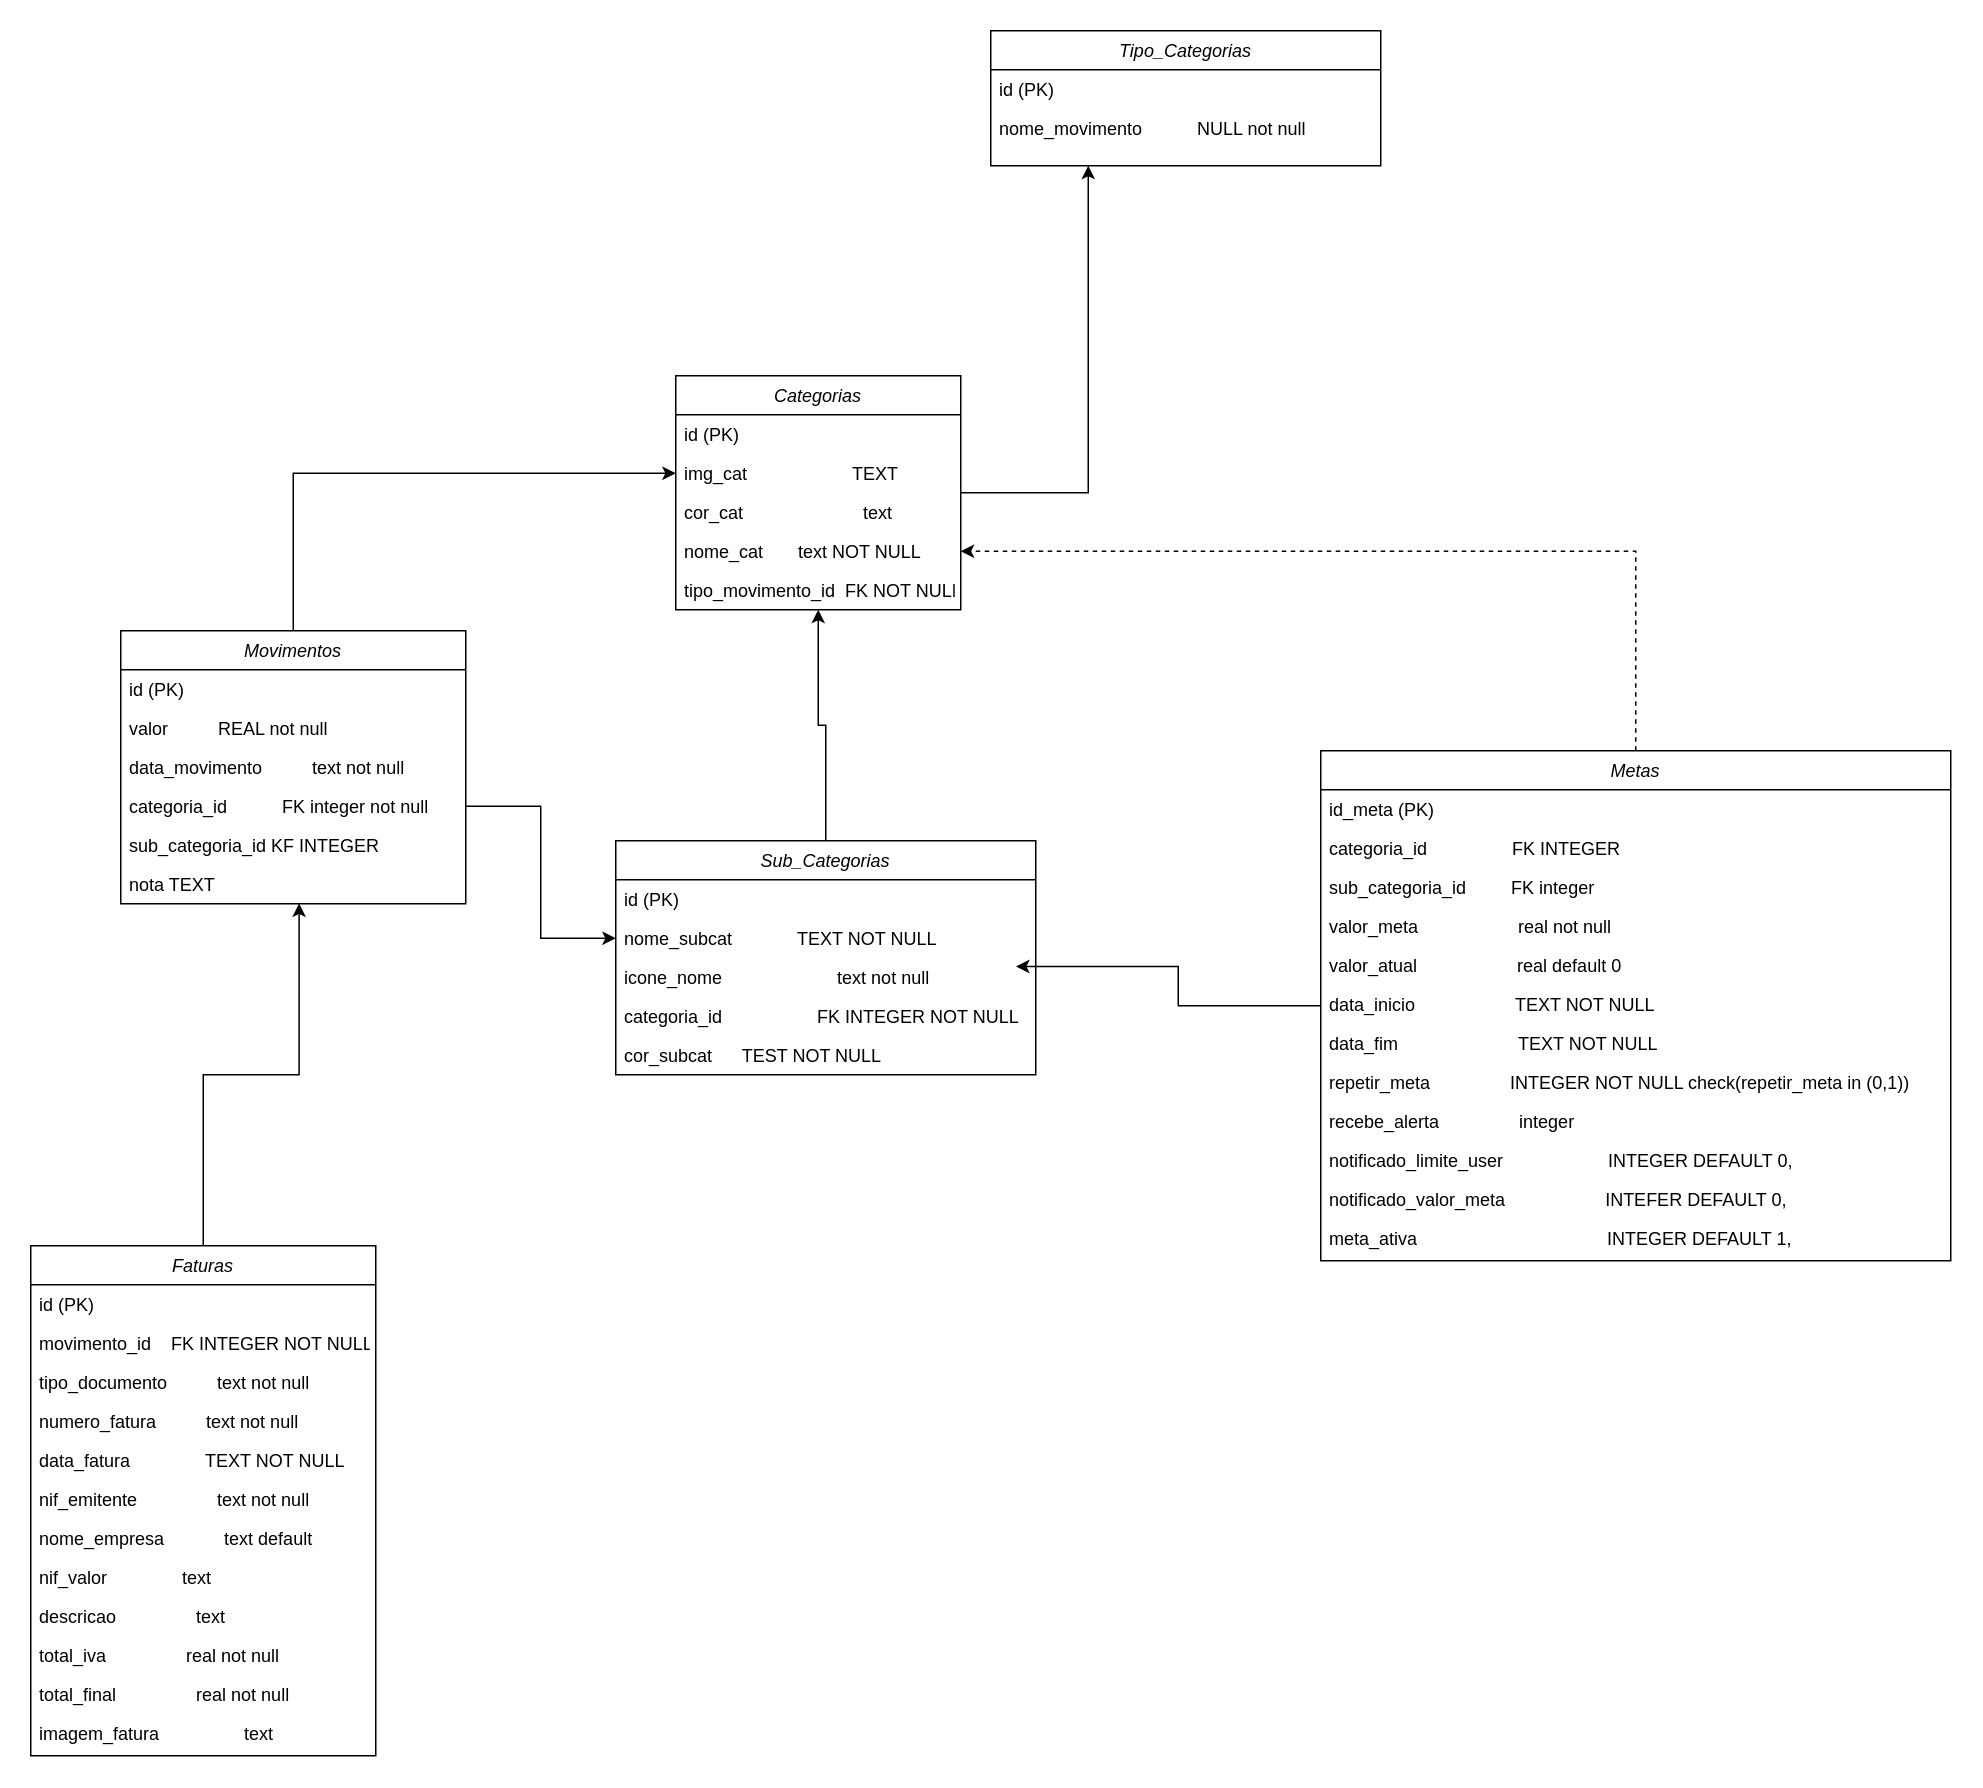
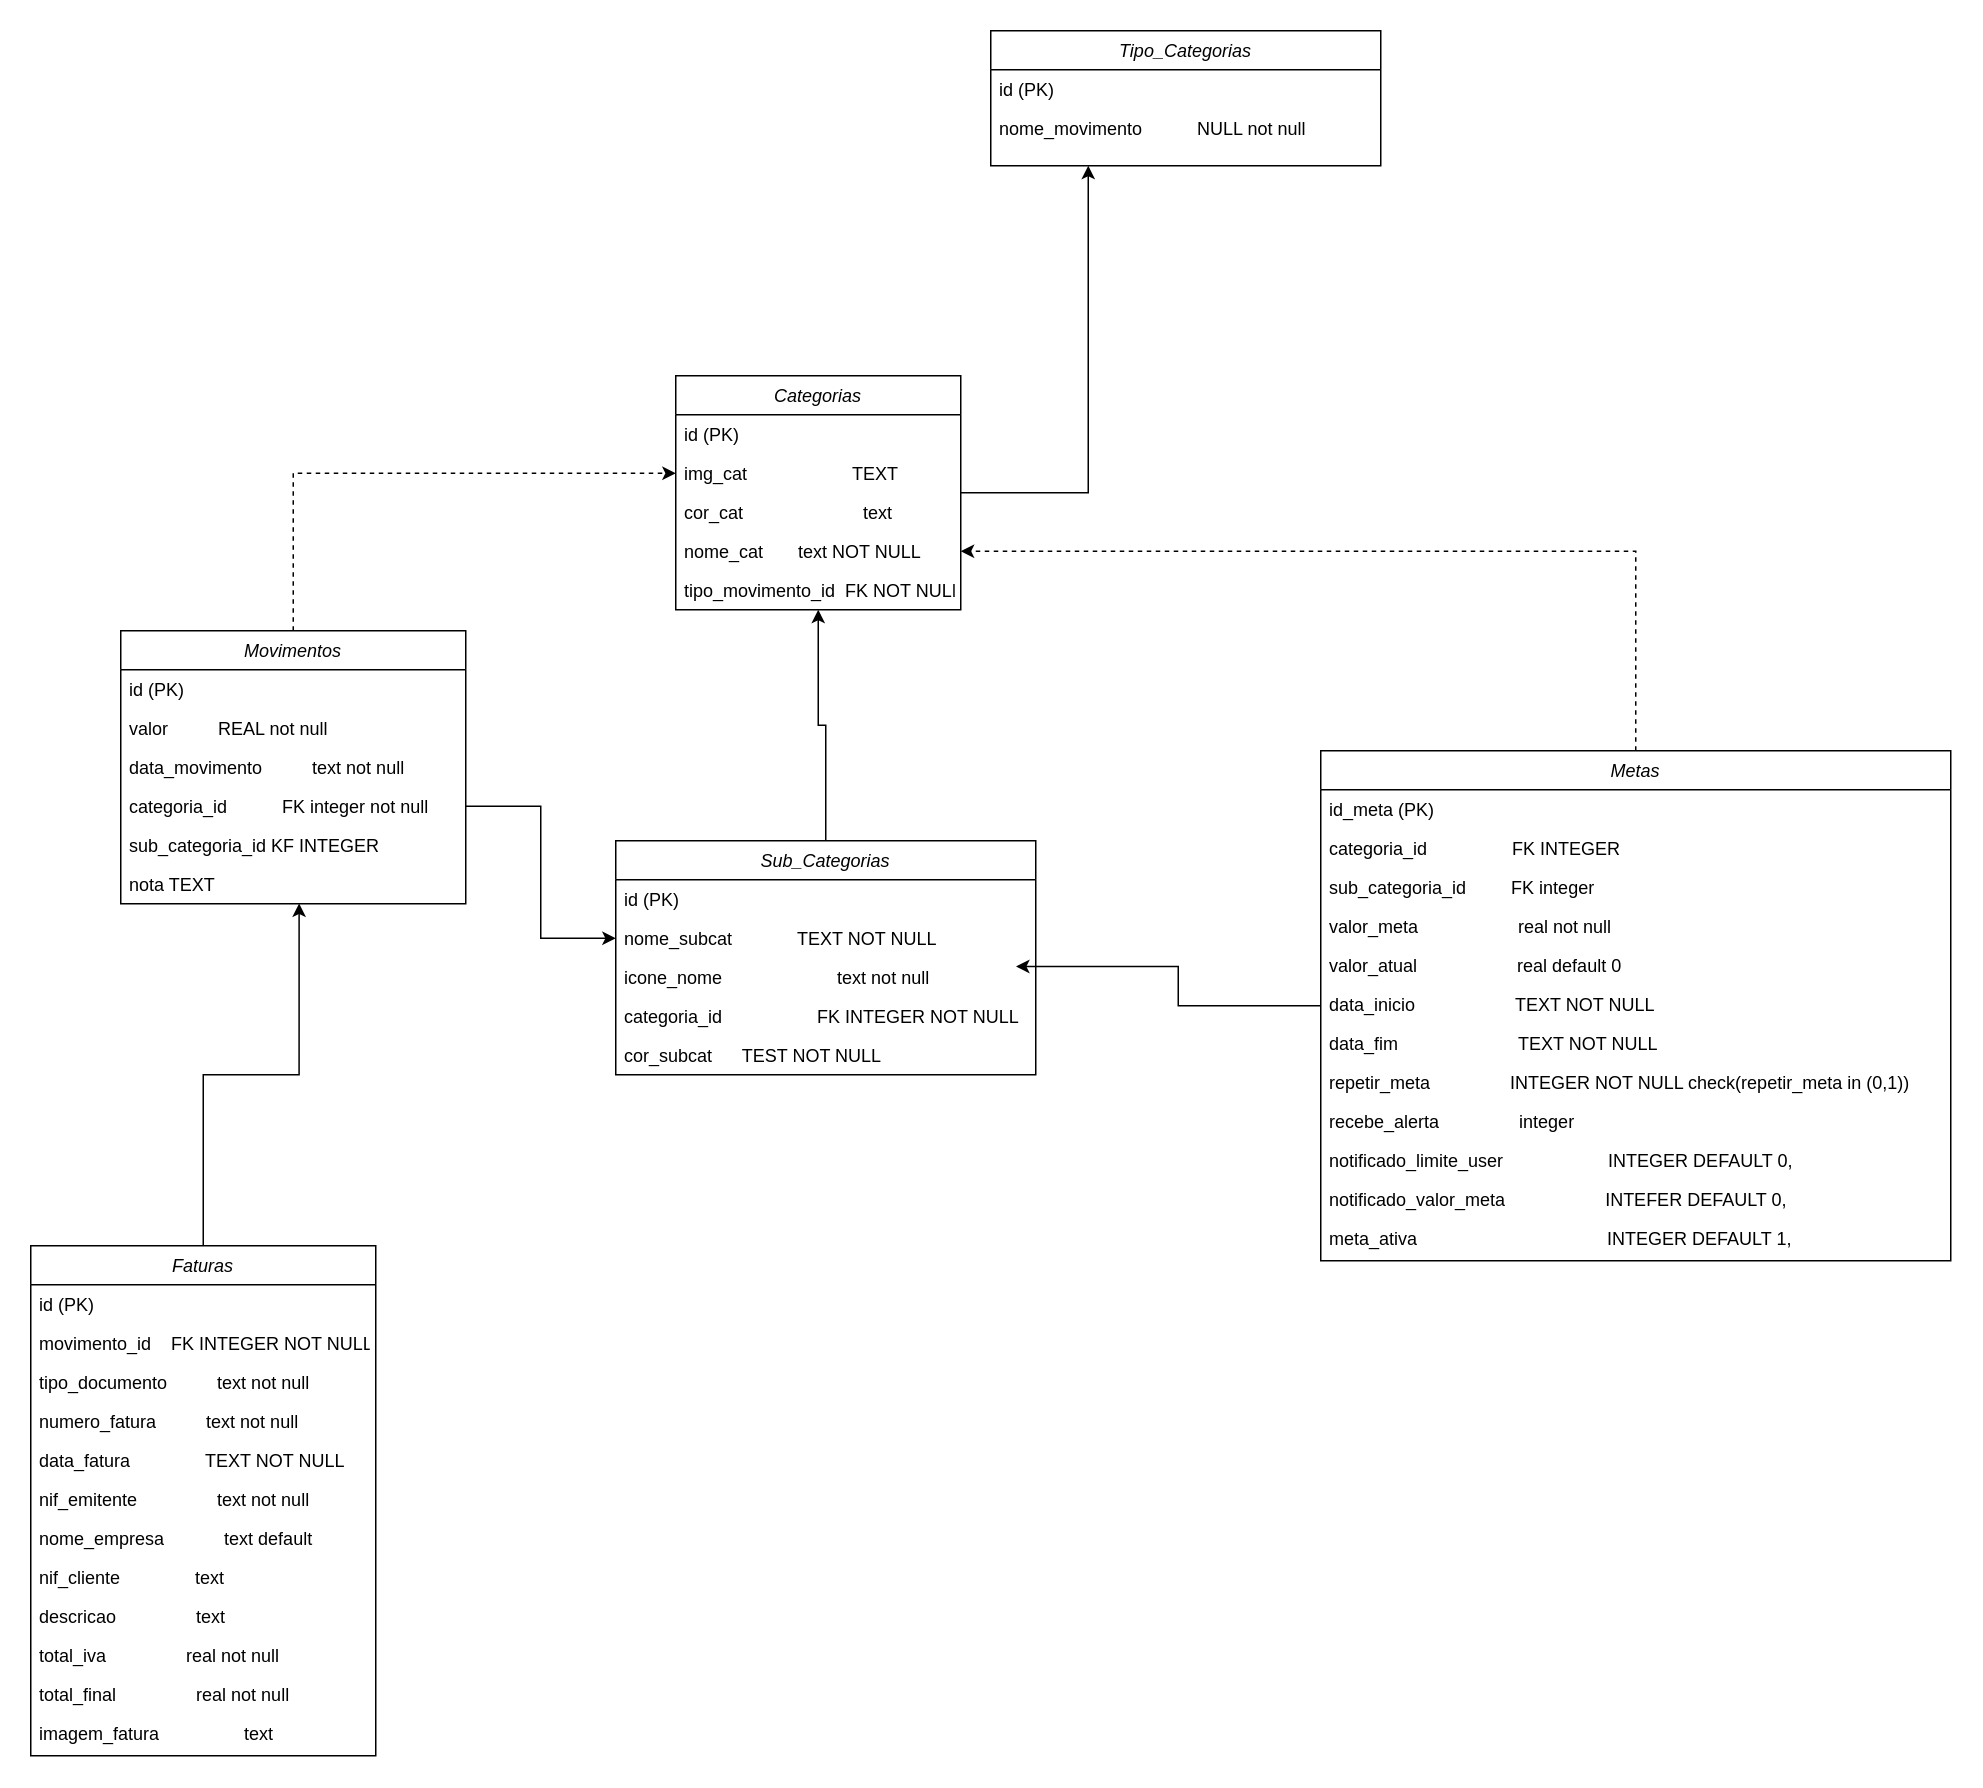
edge "Movimentos" -> "img_cat TEXT": style solid -> dashed
node "nif_valor text": label "nif_valor text" -> "nif_cliente text"
